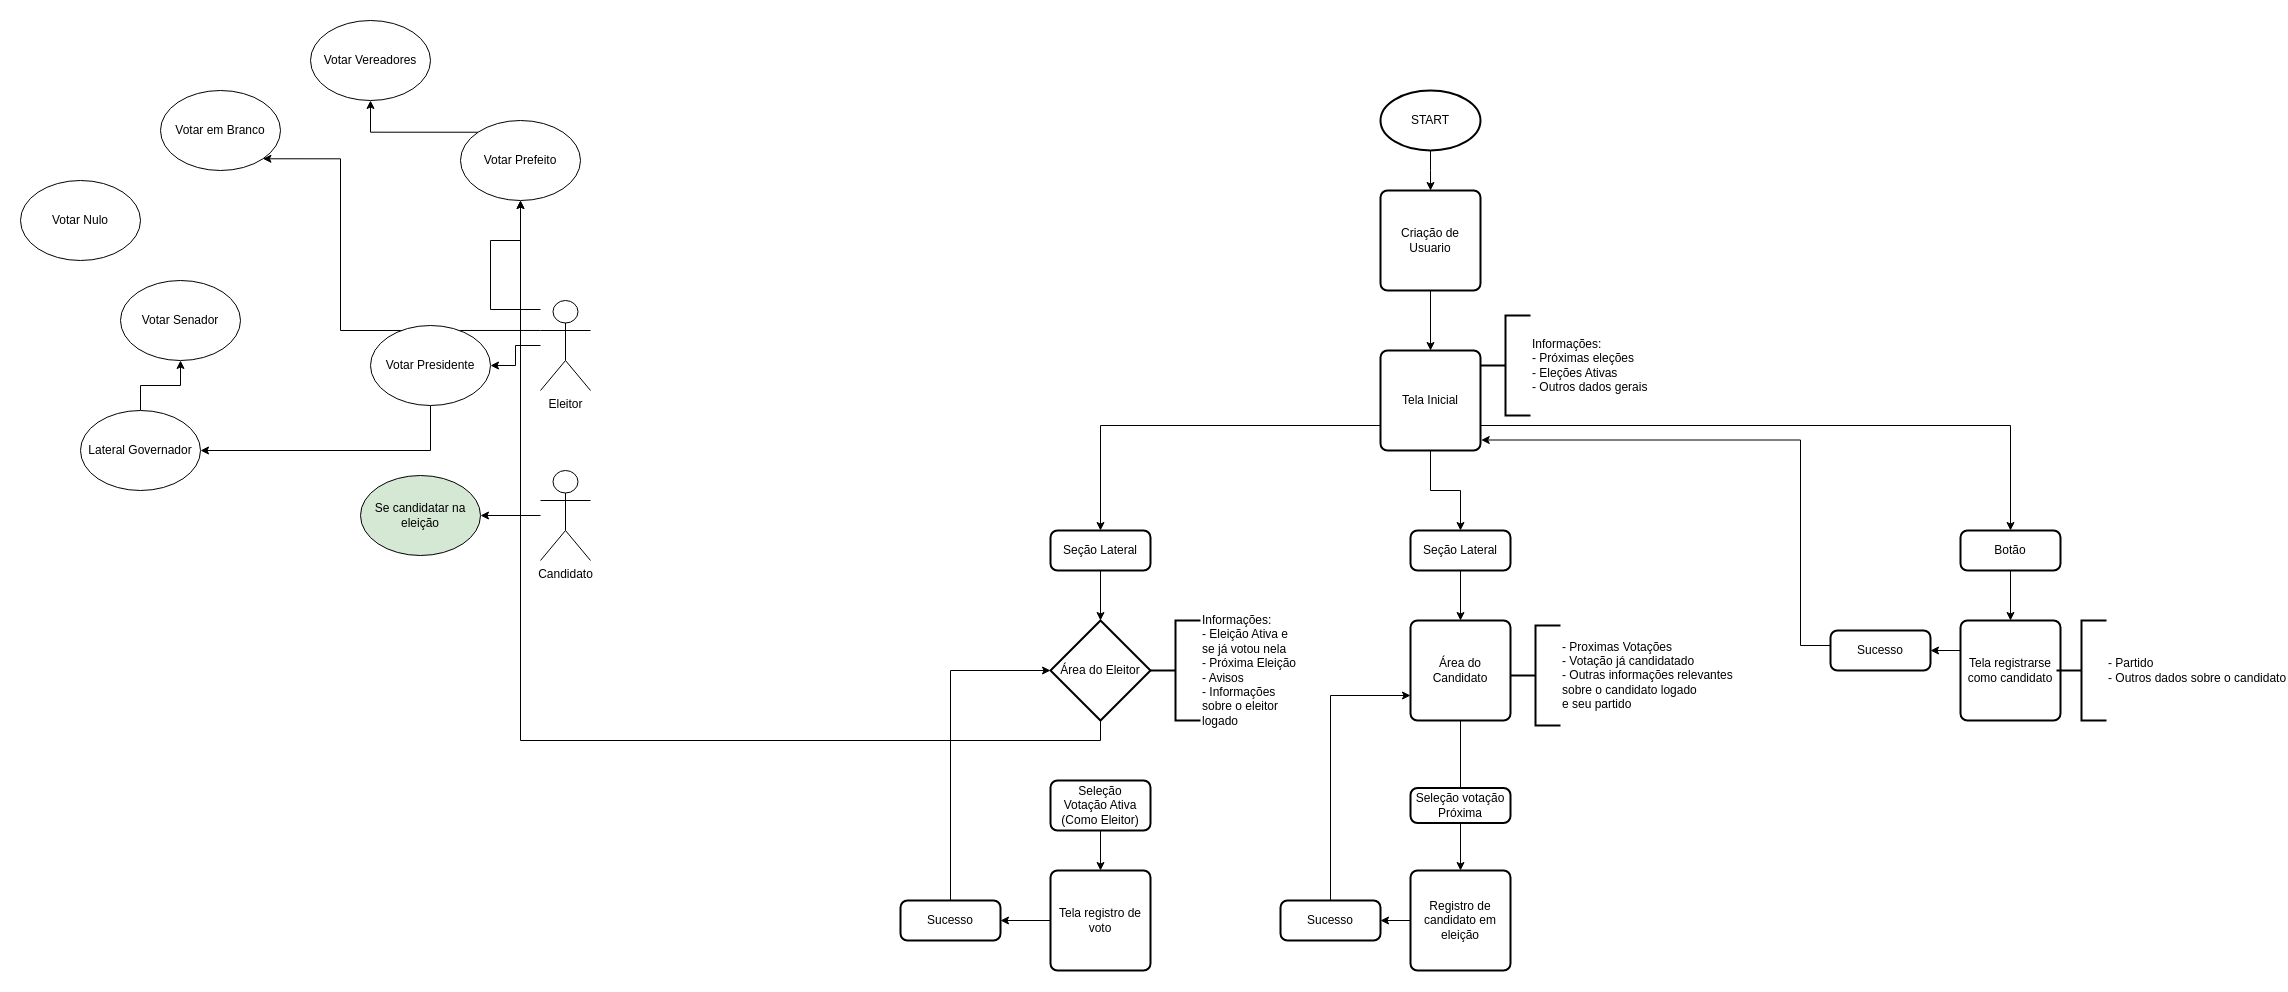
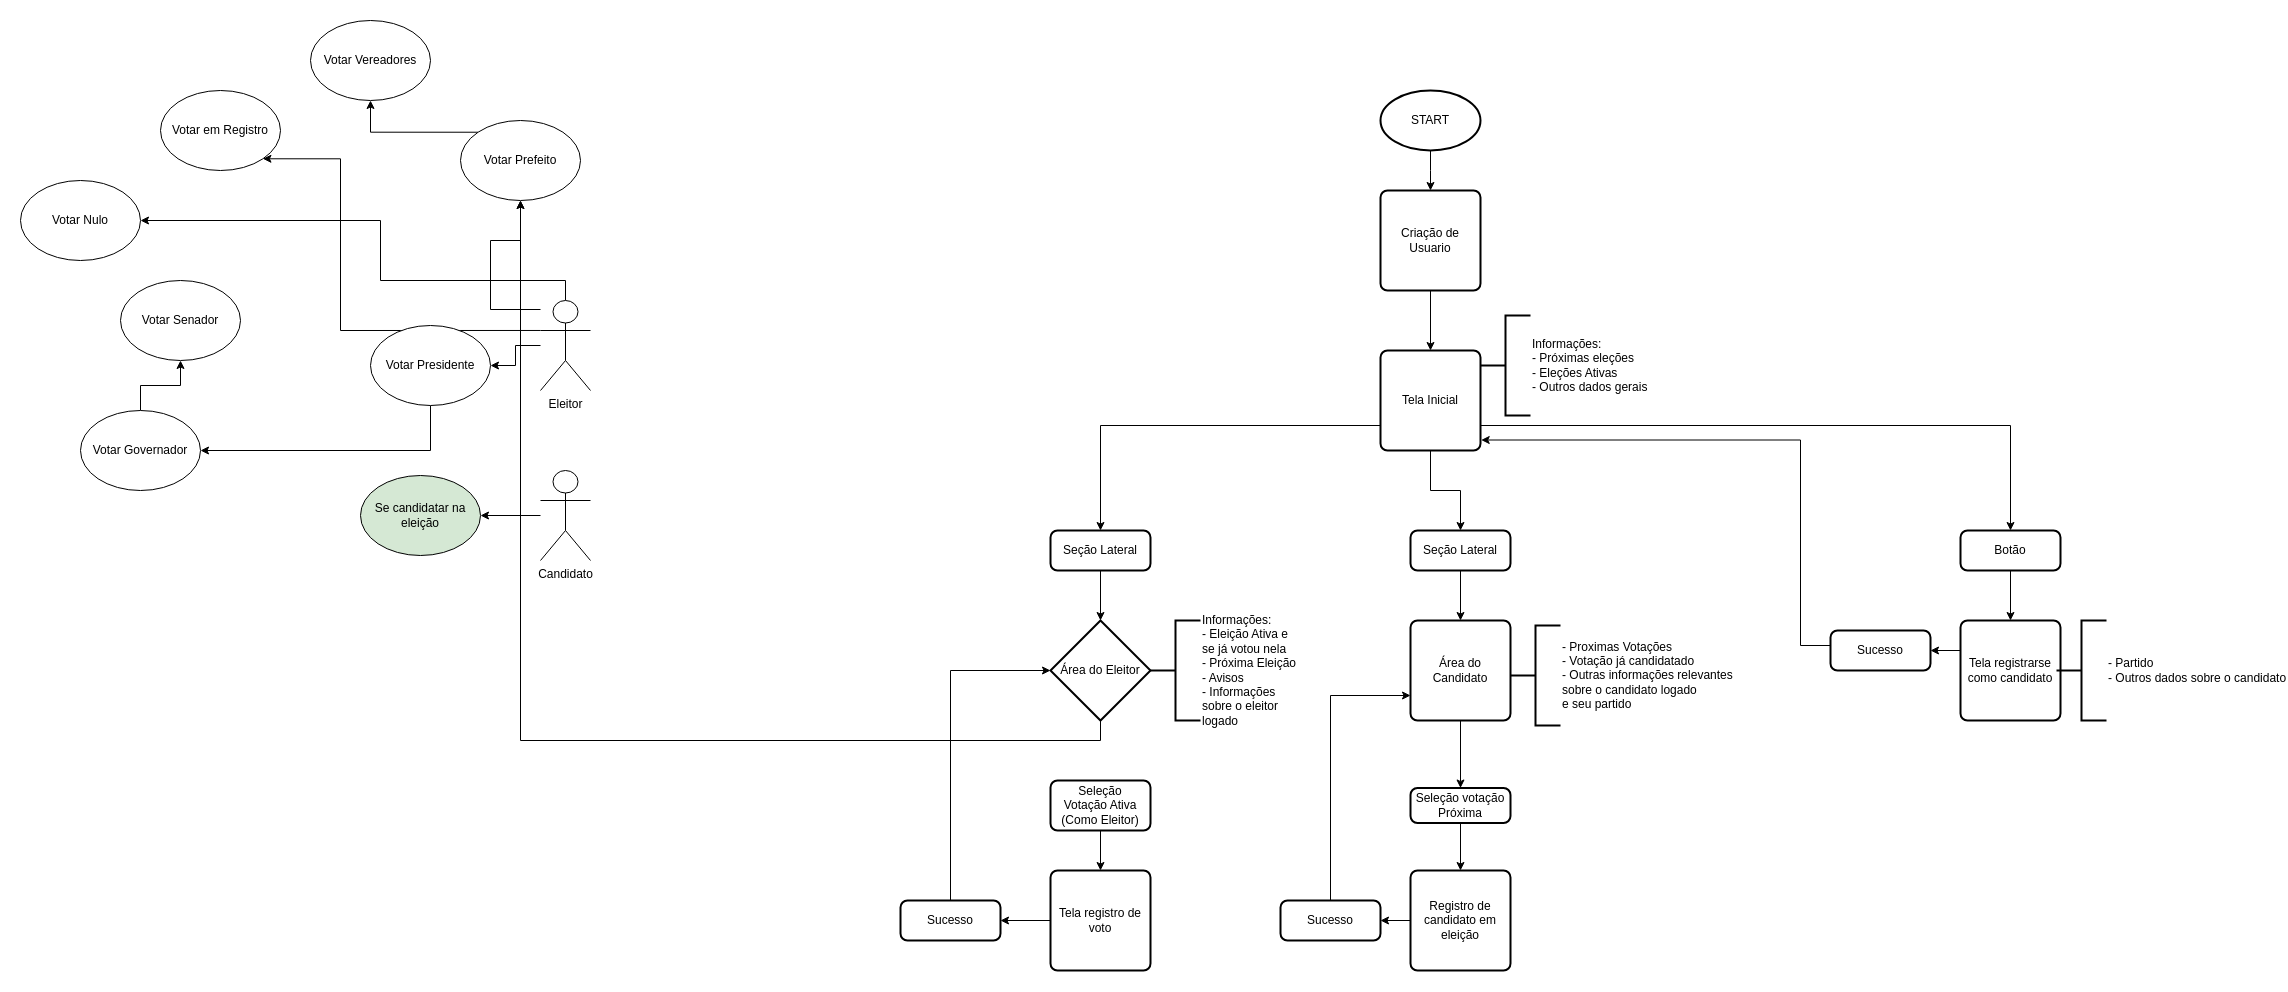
node "Votar em Branco": label "Votar em Branco" -> "Votar em Registro"
edge "Eleitor" -> "Votar Nulo": added
node "Lateral Governador": label "Lateral Governador" -> "Votar Governador"
edge "Área do Candidato" -- "Seleção votação Próxima": arrowhead none -> classic
